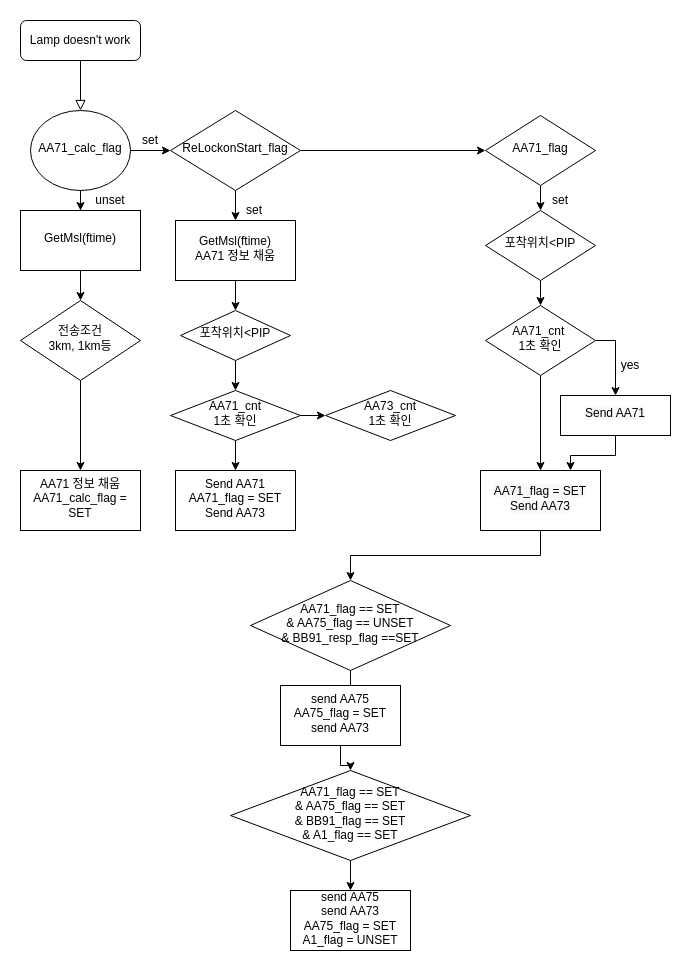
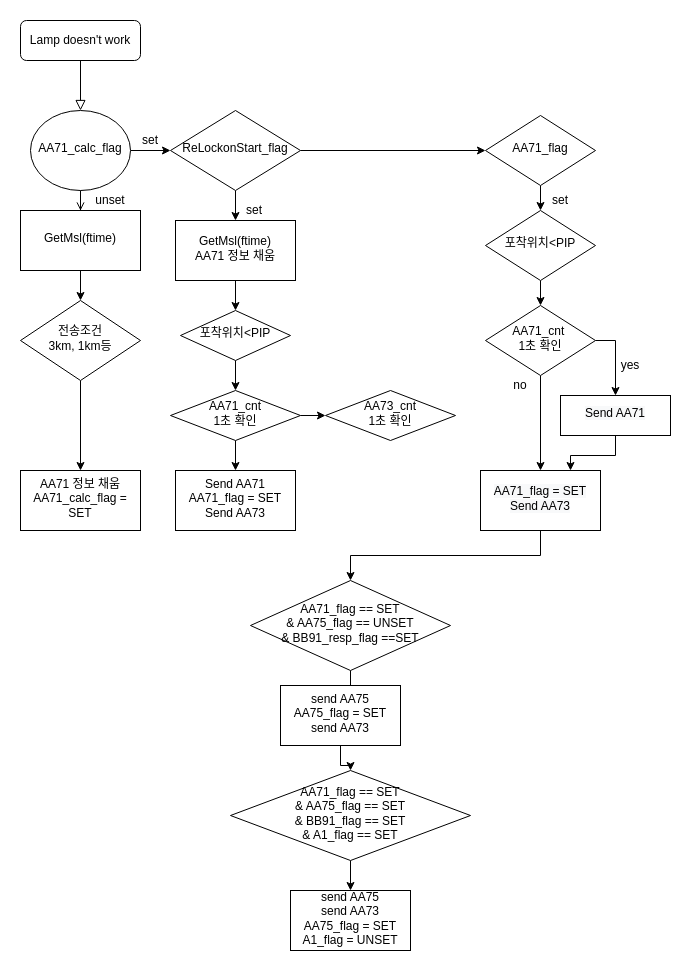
edge "AA71_calc_flag" -> "GetMsl(ftime)": arrowhead classic -> open
node "no": added
